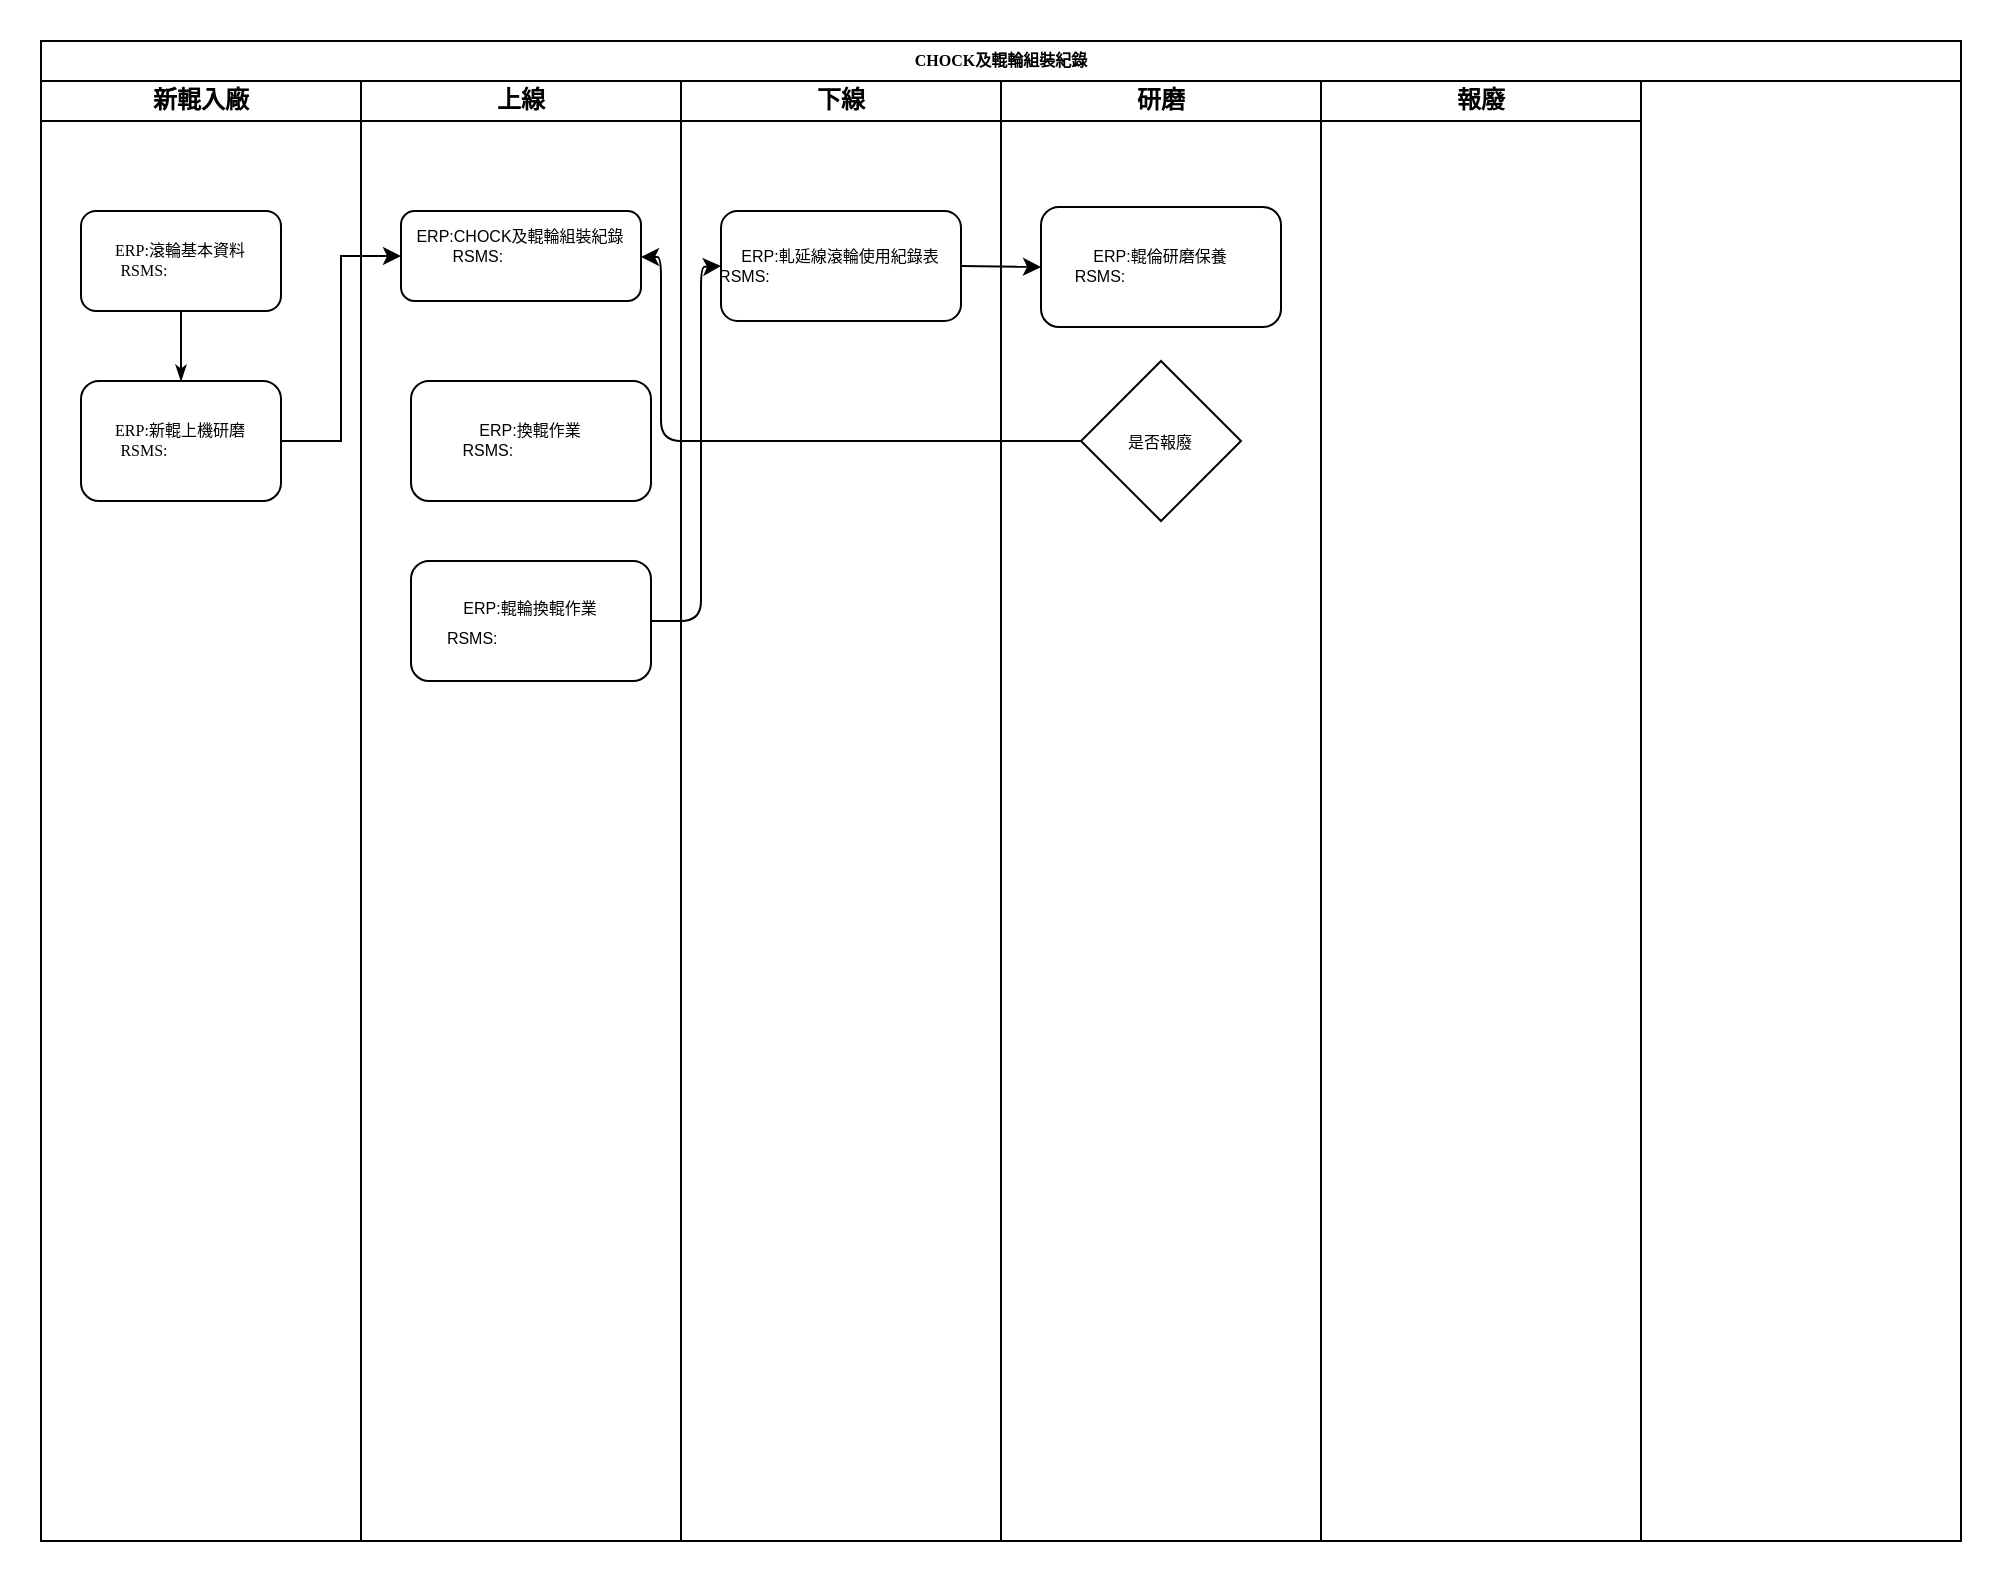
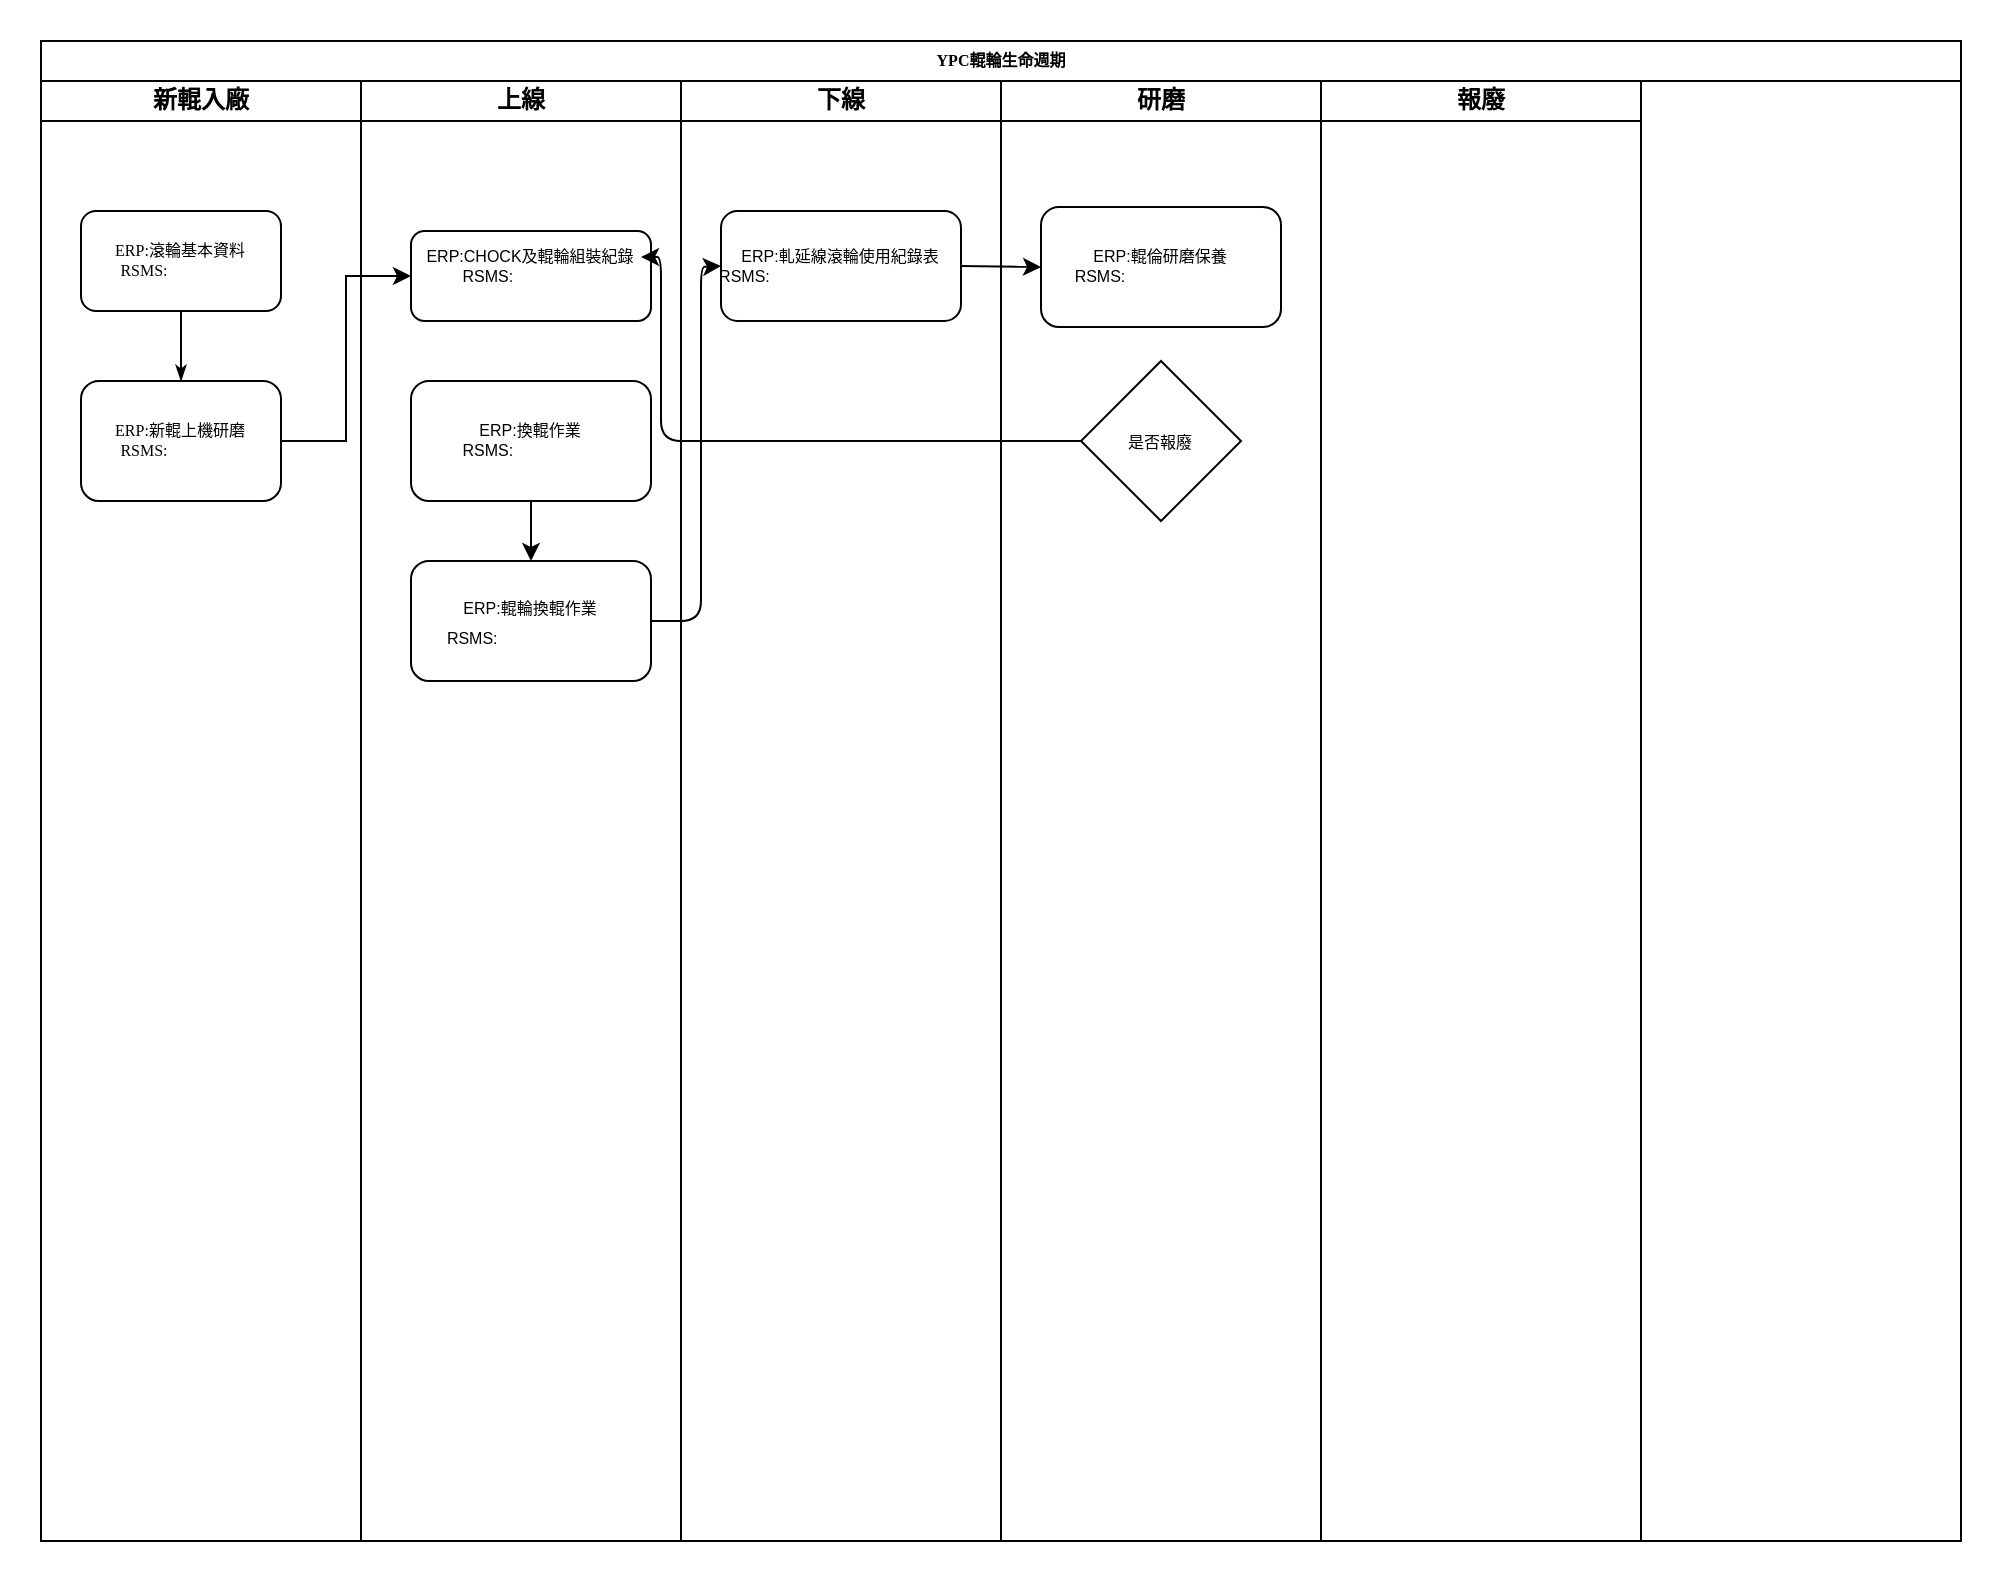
node "CHOCK及輥輪組裝紀錄": label "CHOCK及輥輪組裝紀錄" -> "YPC輥輪生命週期"
node "ERP:CHOCK及輥輪組裝紀錄 RSMS:": moved (521, 256) -> (531, 276)
edge "ERP:換輥作業 RSMS:" -> "ERP:輥輪換輥作業 RSMS:": added
